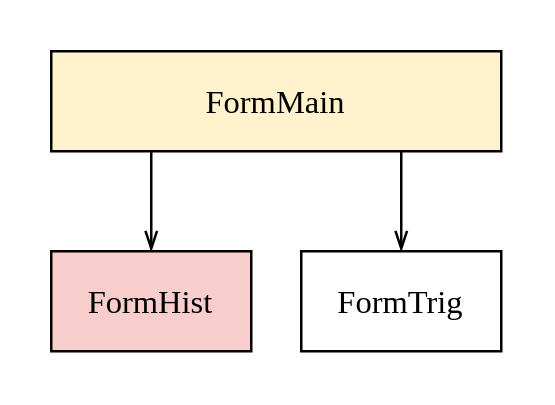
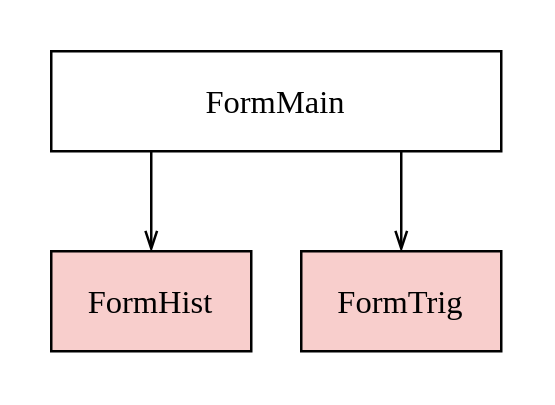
node "FormMain": fillcolor #fff2cc -> #ffffff
node "FormTrig": fillcolor #ffffff -> #f8cecc
